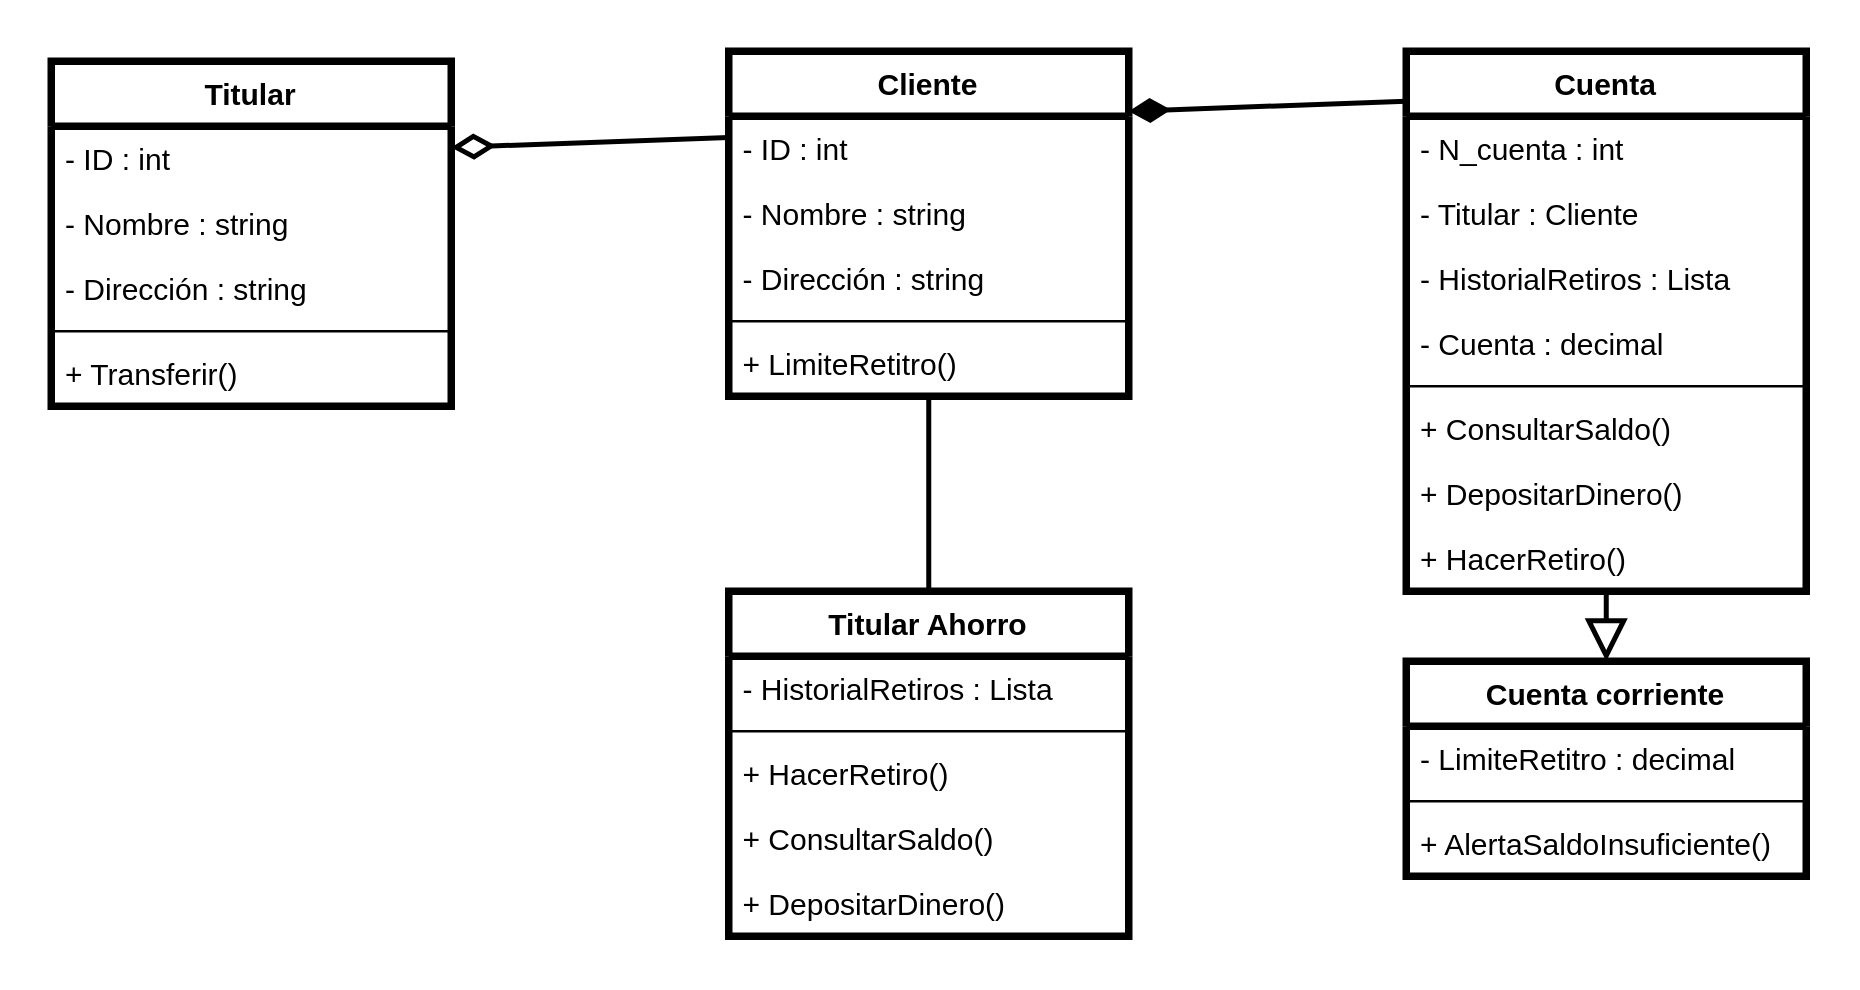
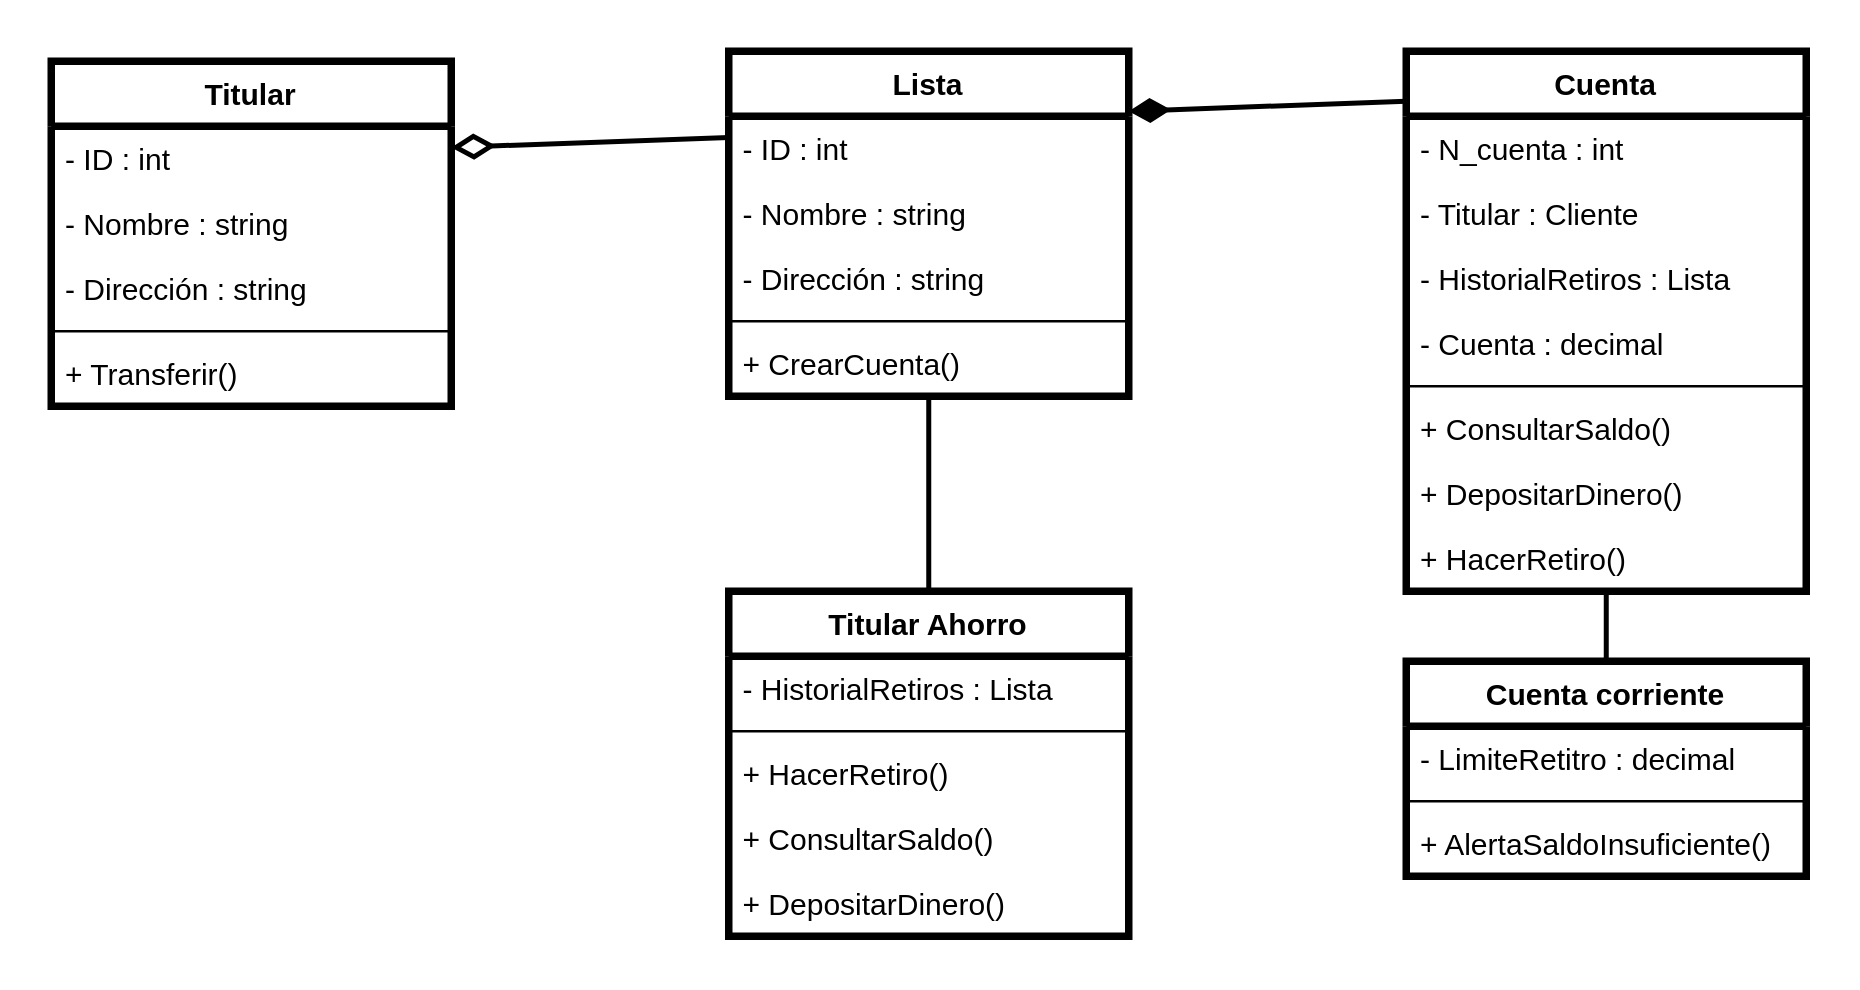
node "Cliente": label "Cliente" -> "Lista"
node "+ LimiteRetitro()": label "+ LimiteRetitro()" -> "+ CrearCuenta()"
edge "Cuenta" -> "Cuenta corriente": arrowhead block -> none
